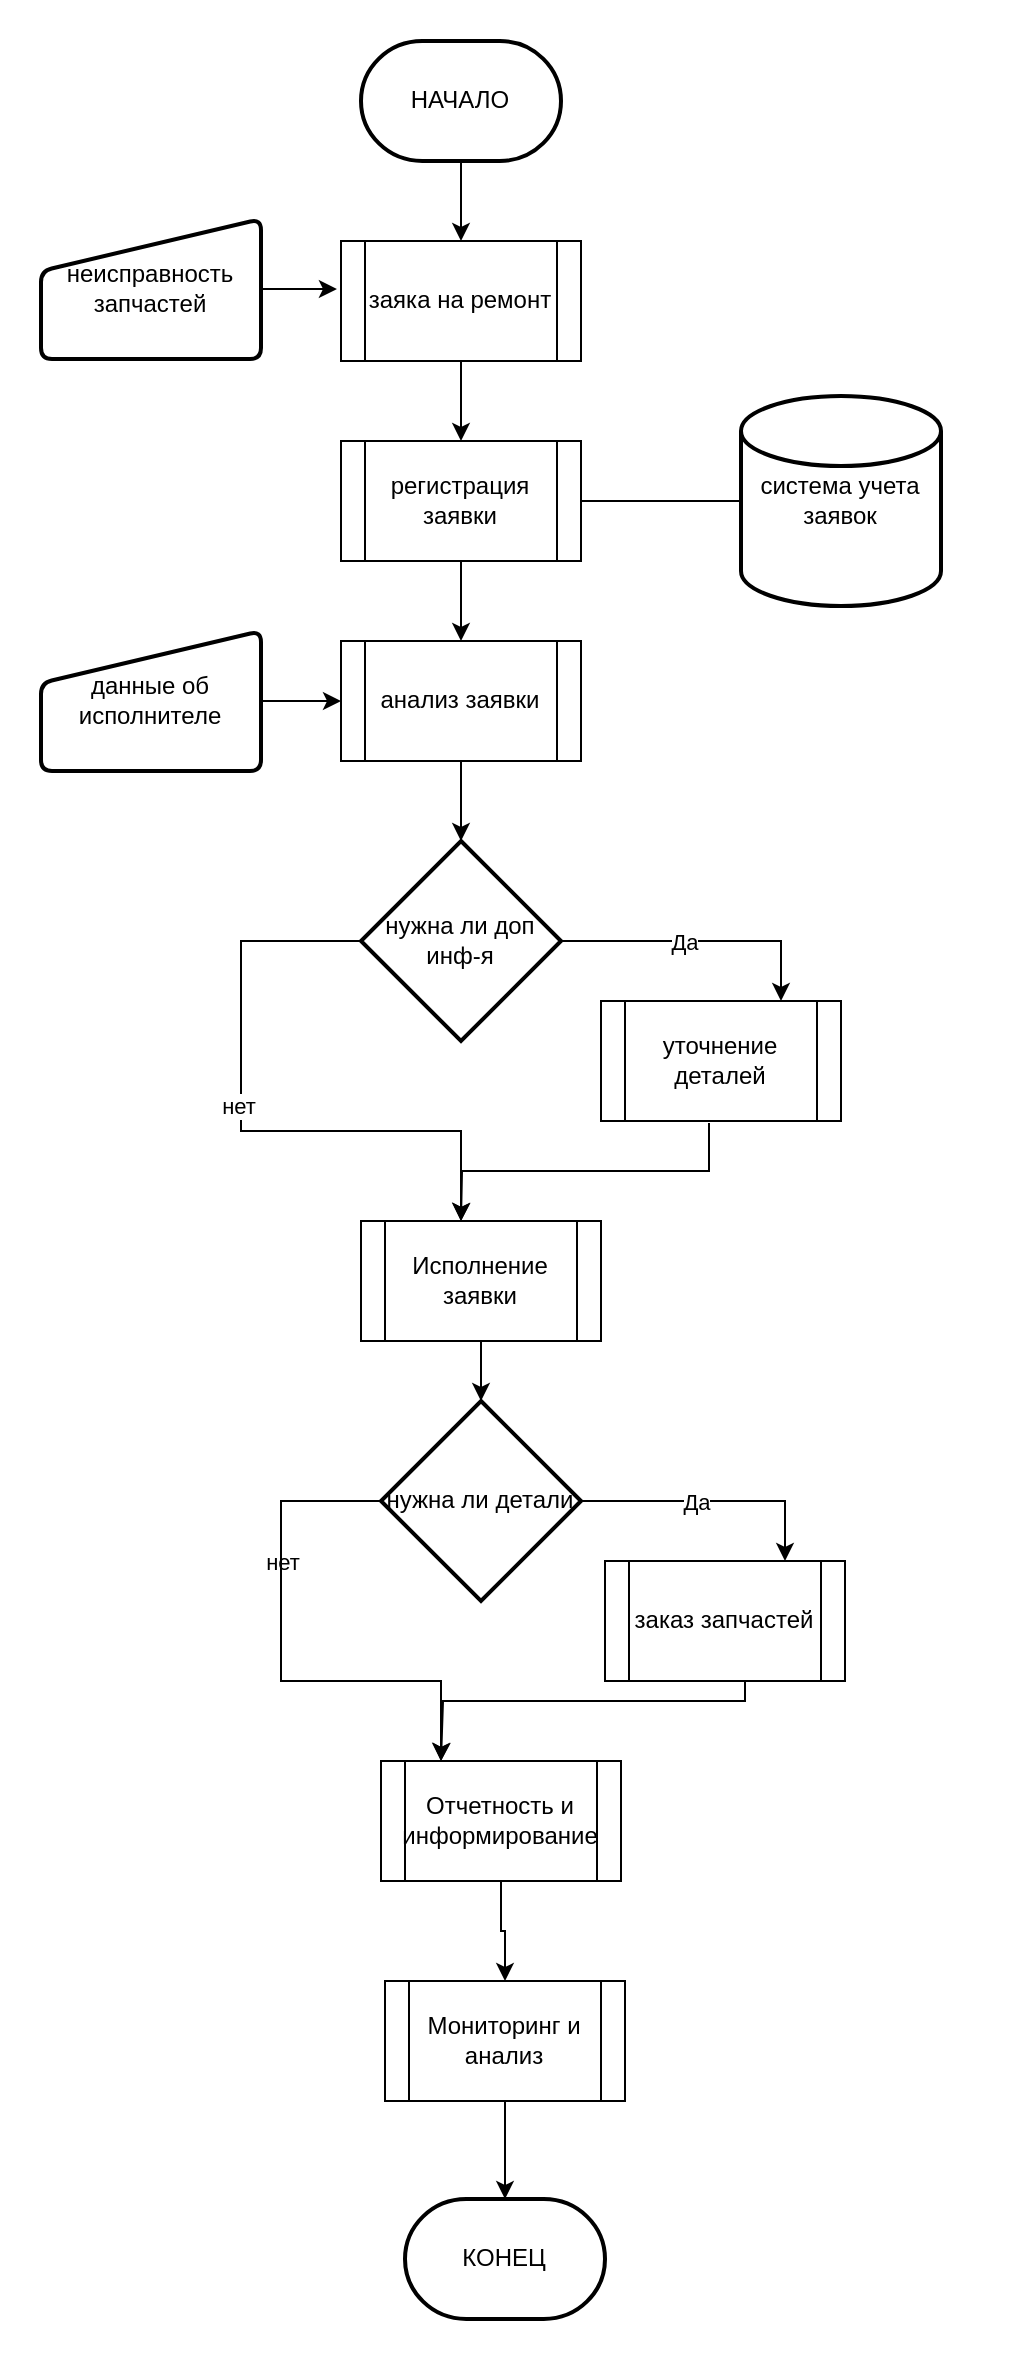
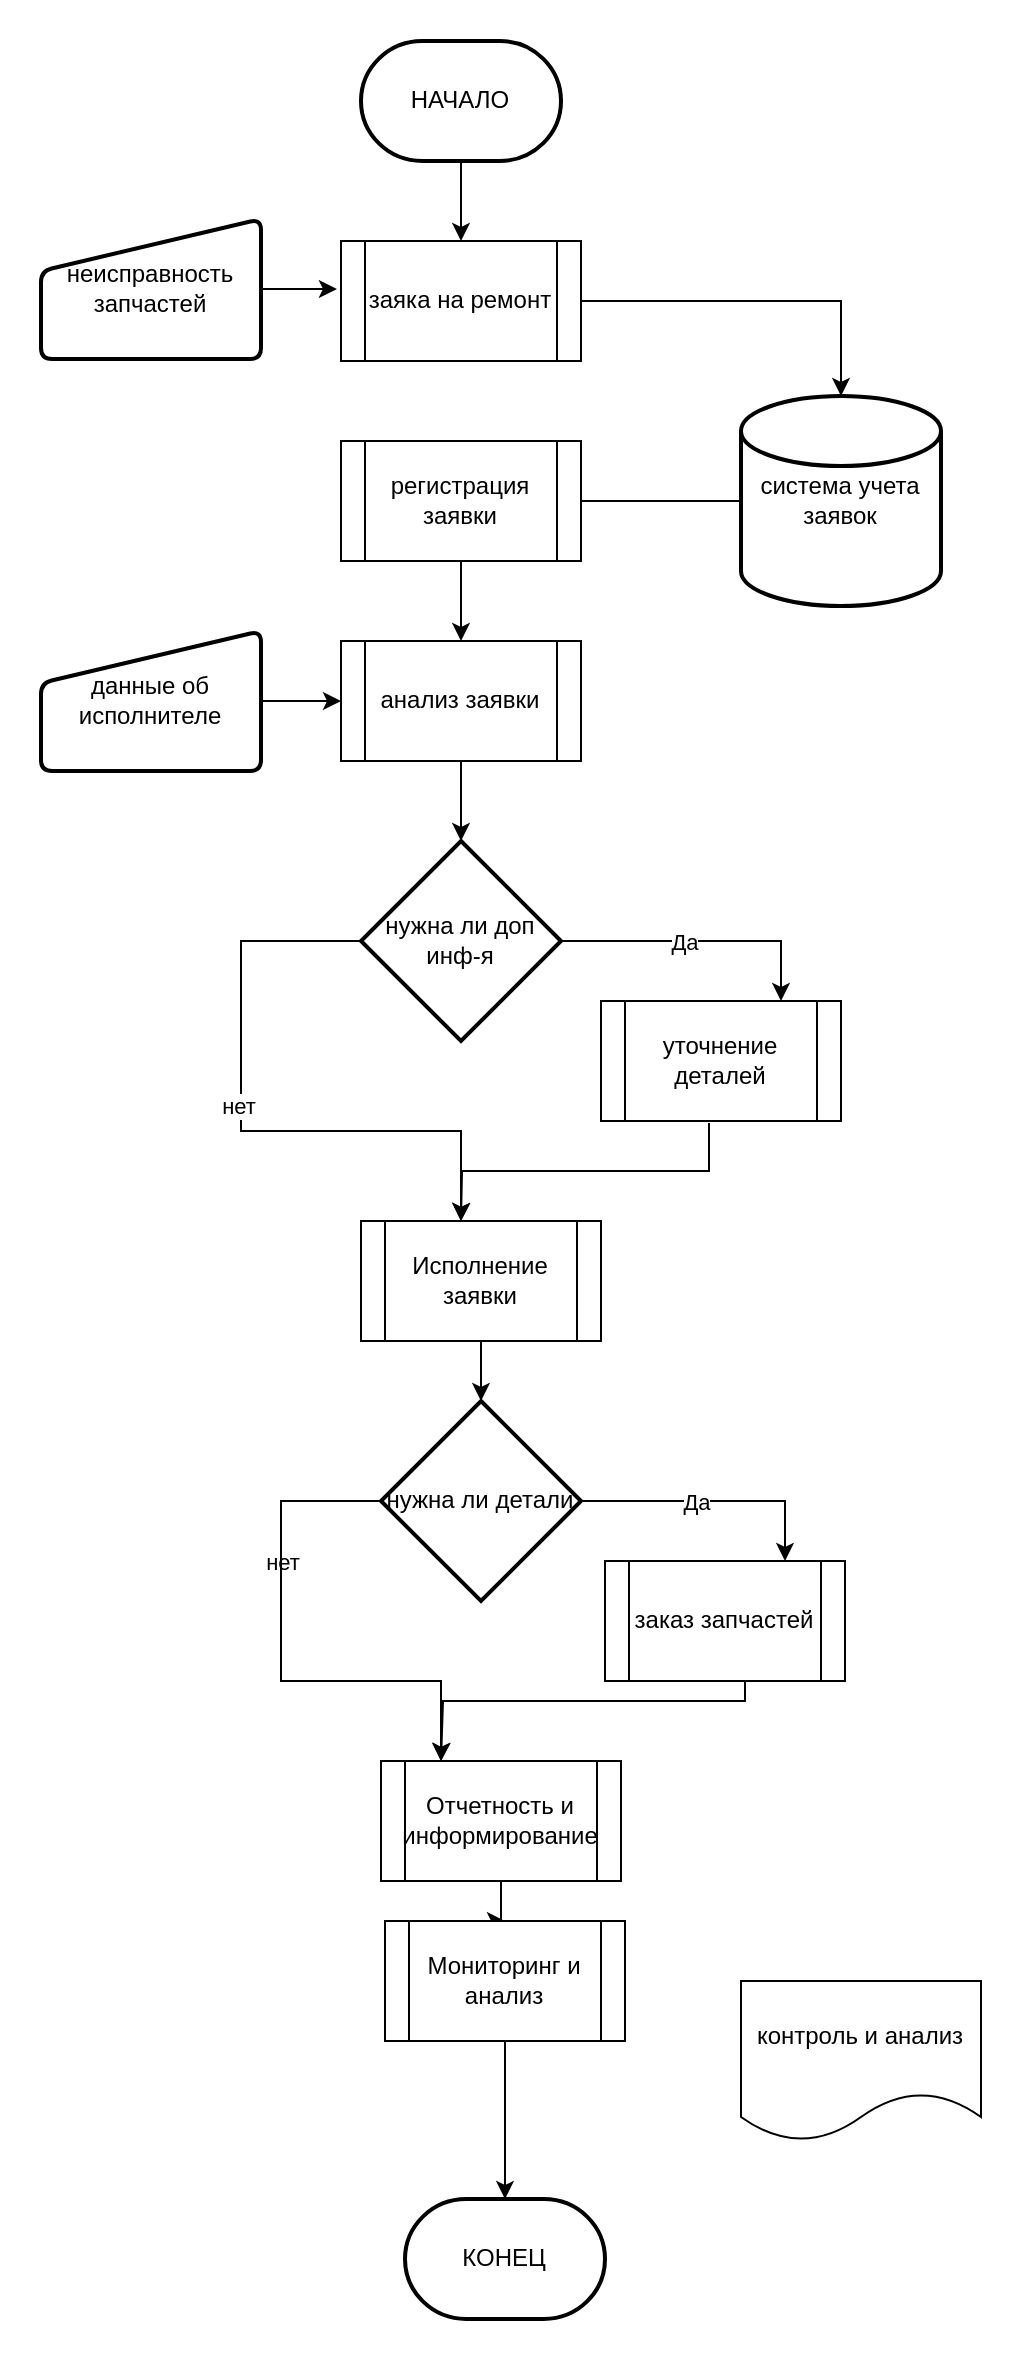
edge "заяка на ремонт" -> "регистрация заявки": now "заяка на ремонт" -> "система учета заявок"
node "Мониторинг и анализ": moved (505, 2041) -> (505, 1981)
node "контроль и анализ": added
